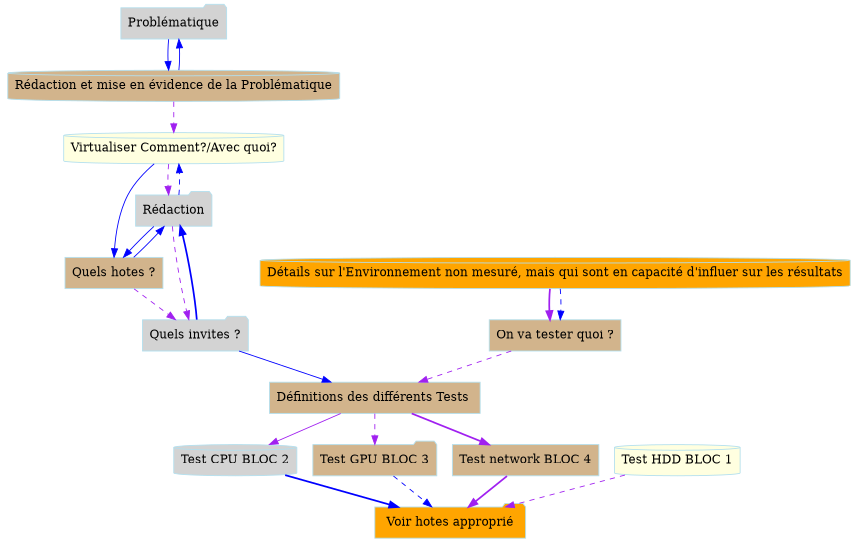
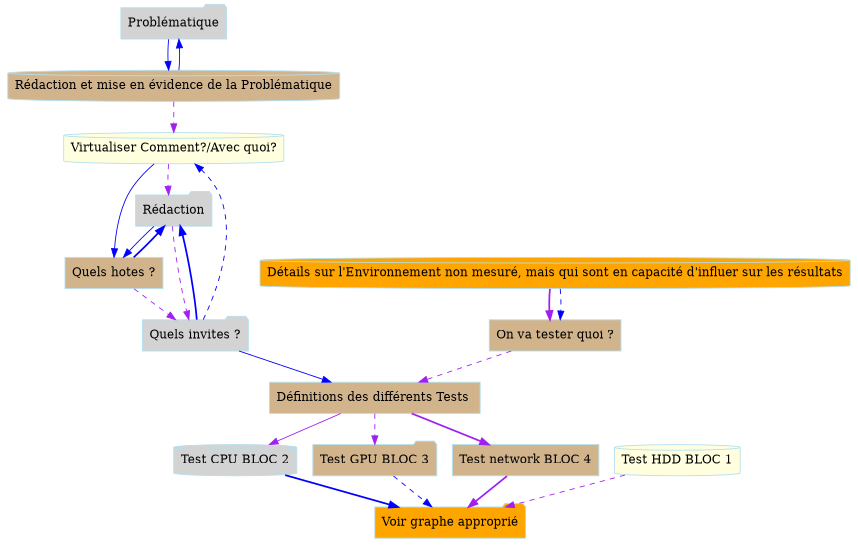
edge "Rédaction" -> "Virtualiser Comment?/Avec quoi?": now "Quels invites ?" -> "Virtualiser Comment?/Avec quoi?"
edge "Quels hotes ?" -> "Rédaction": style solid -> bold
node "Voir hotes approprié": label "Voir hotes approprié" -> "Voir graphe approprié"
